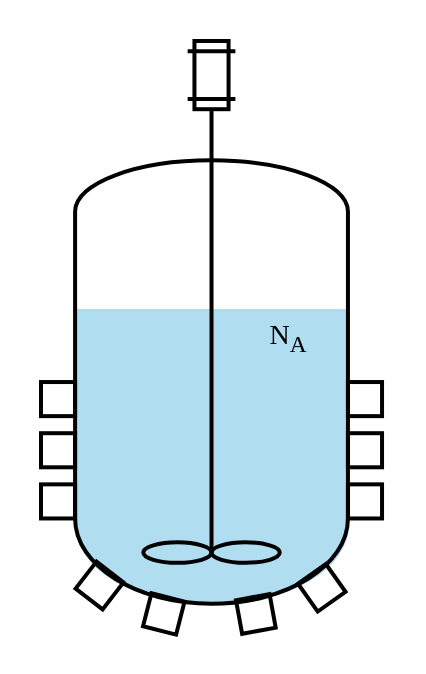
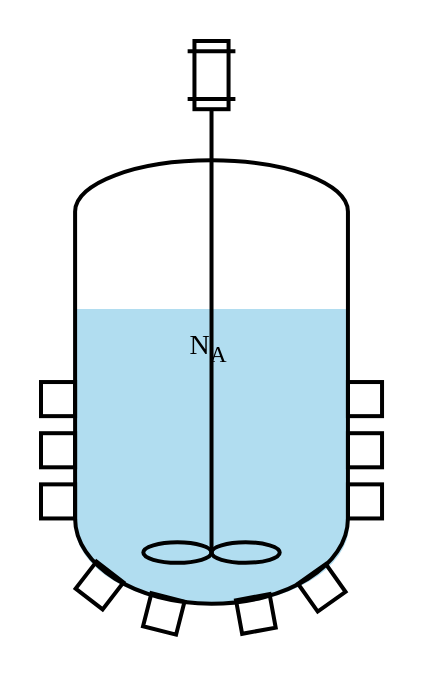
node "NA": moved (289, 339) -> (209, 349)
